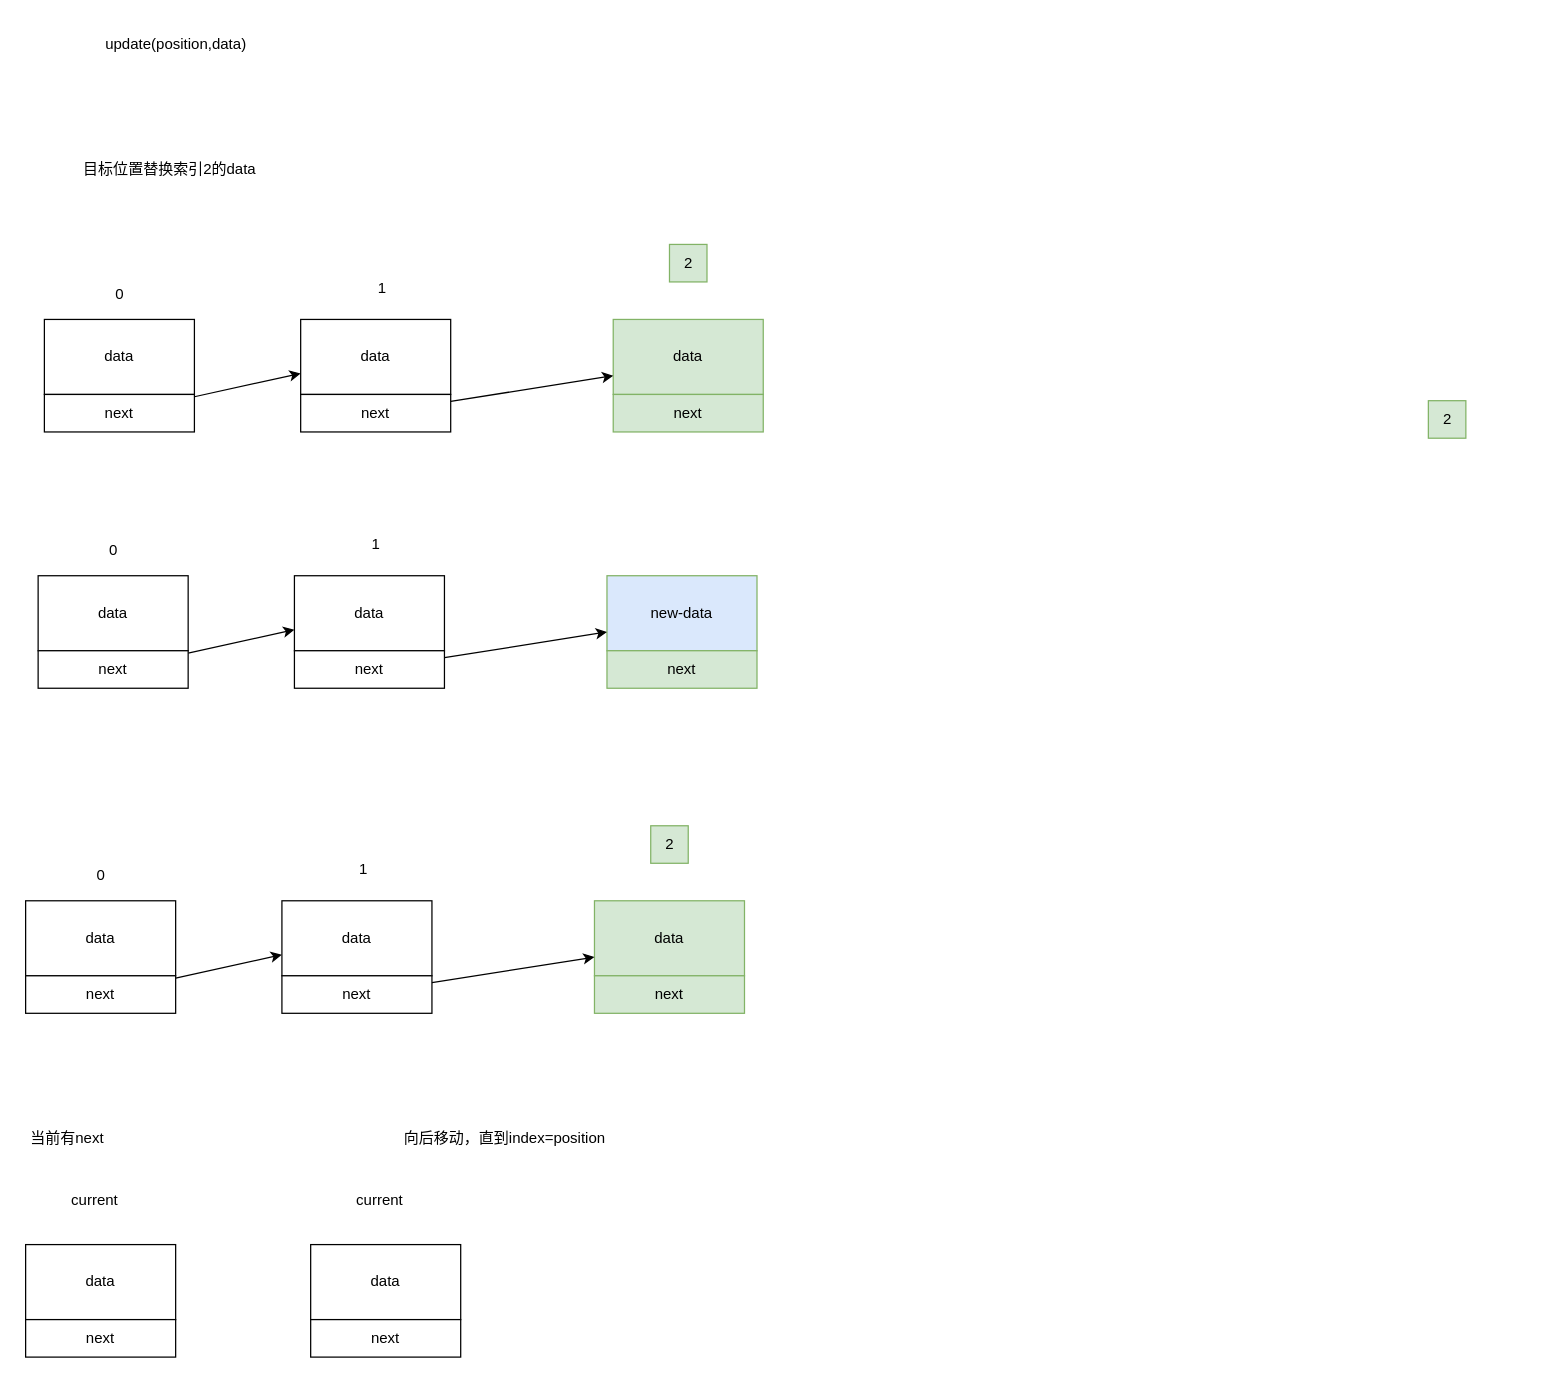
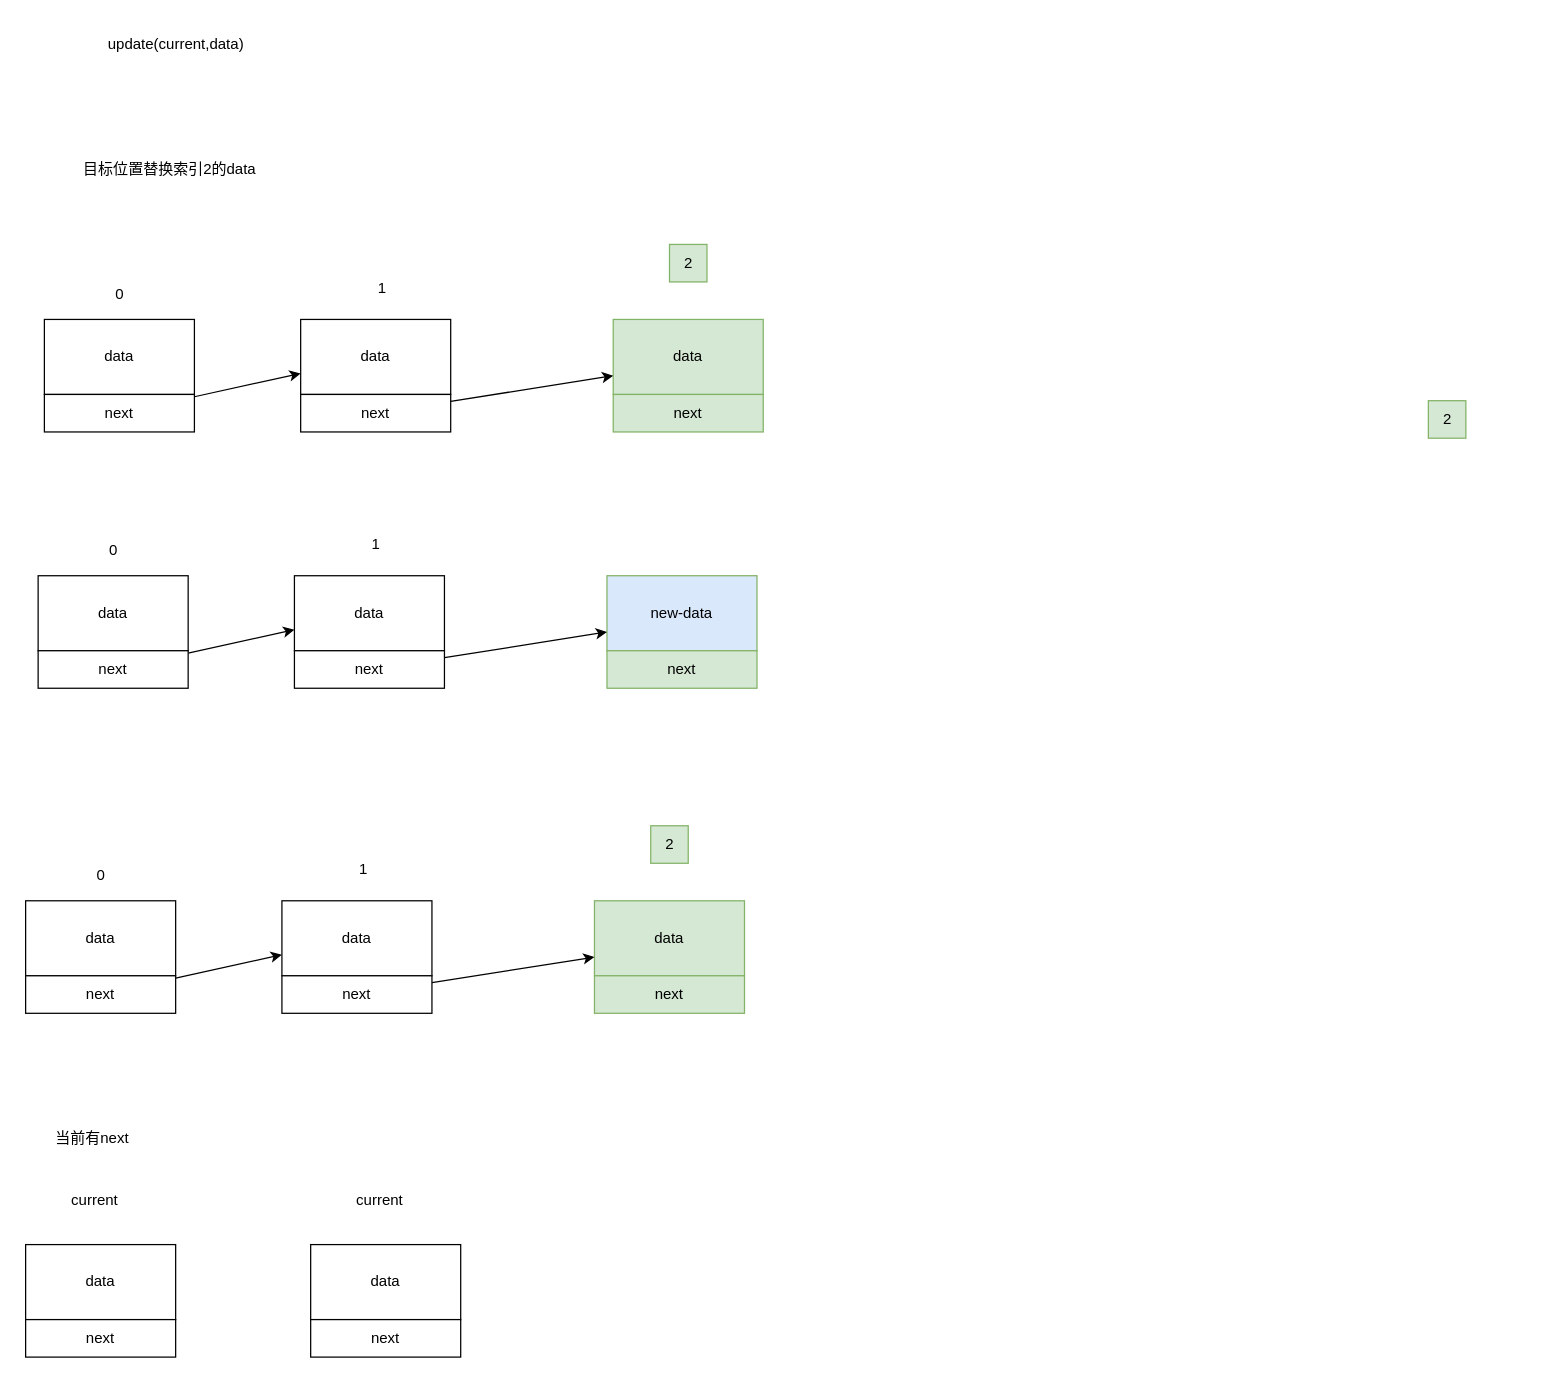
node "update(position,data)": label "update(position,data)" -> "update(current,data)"
node "当前有next": moved (67, 1138) -> (92, 1138)
node "向后移动，直到index=position": removed
